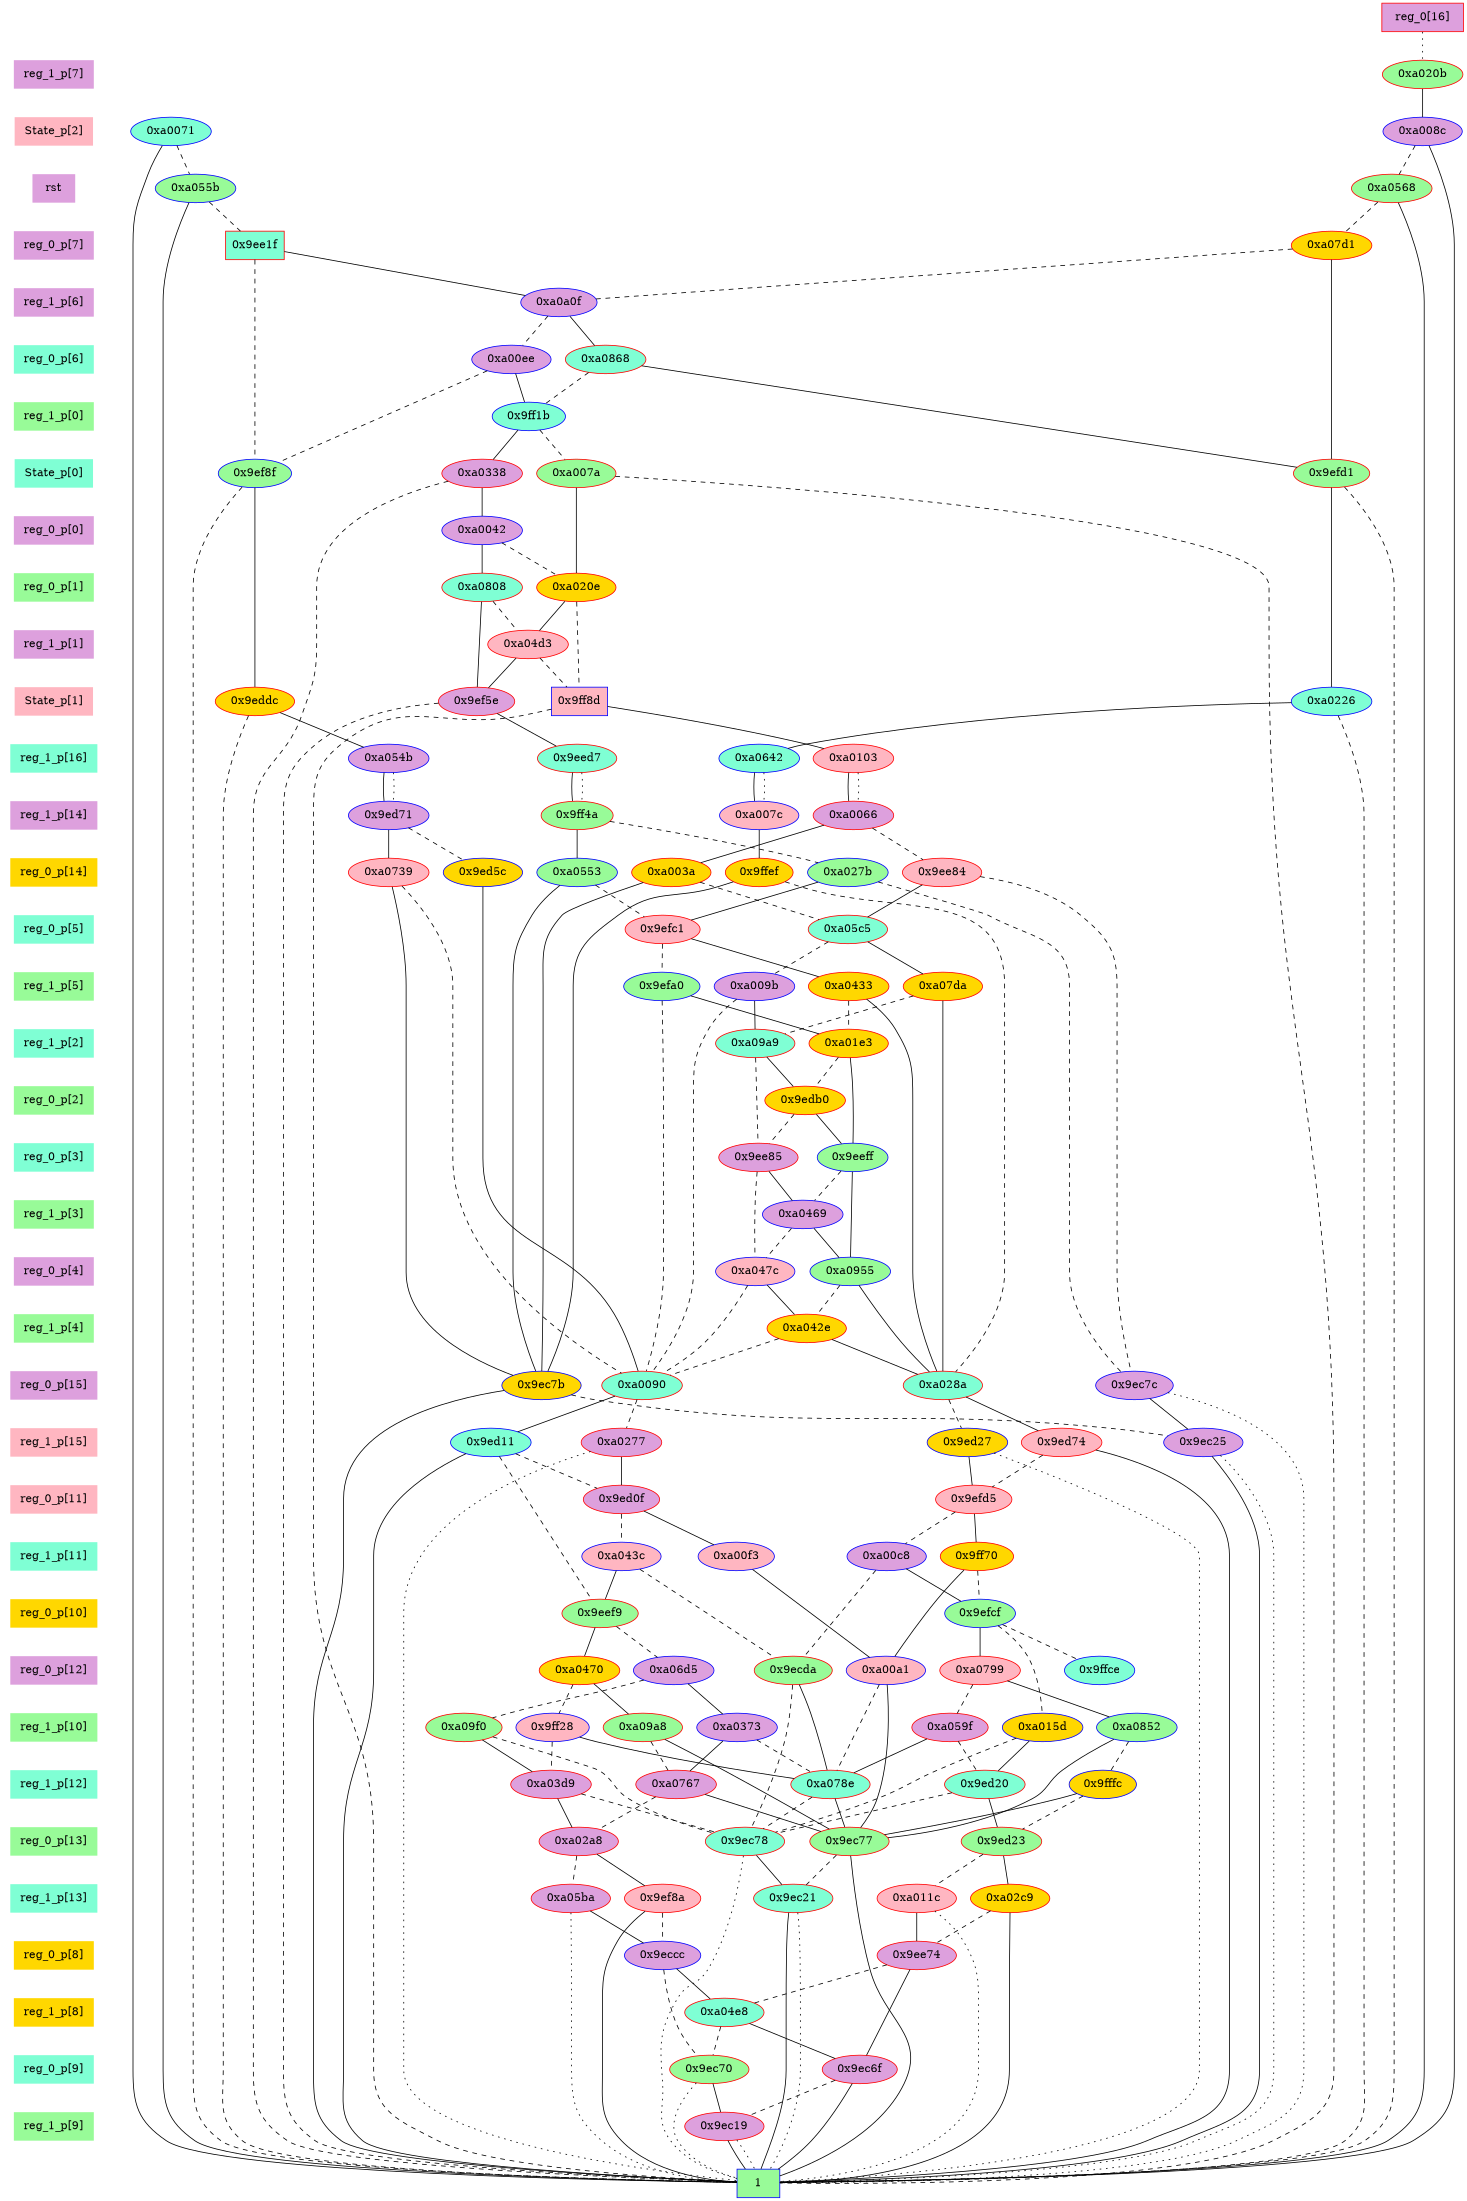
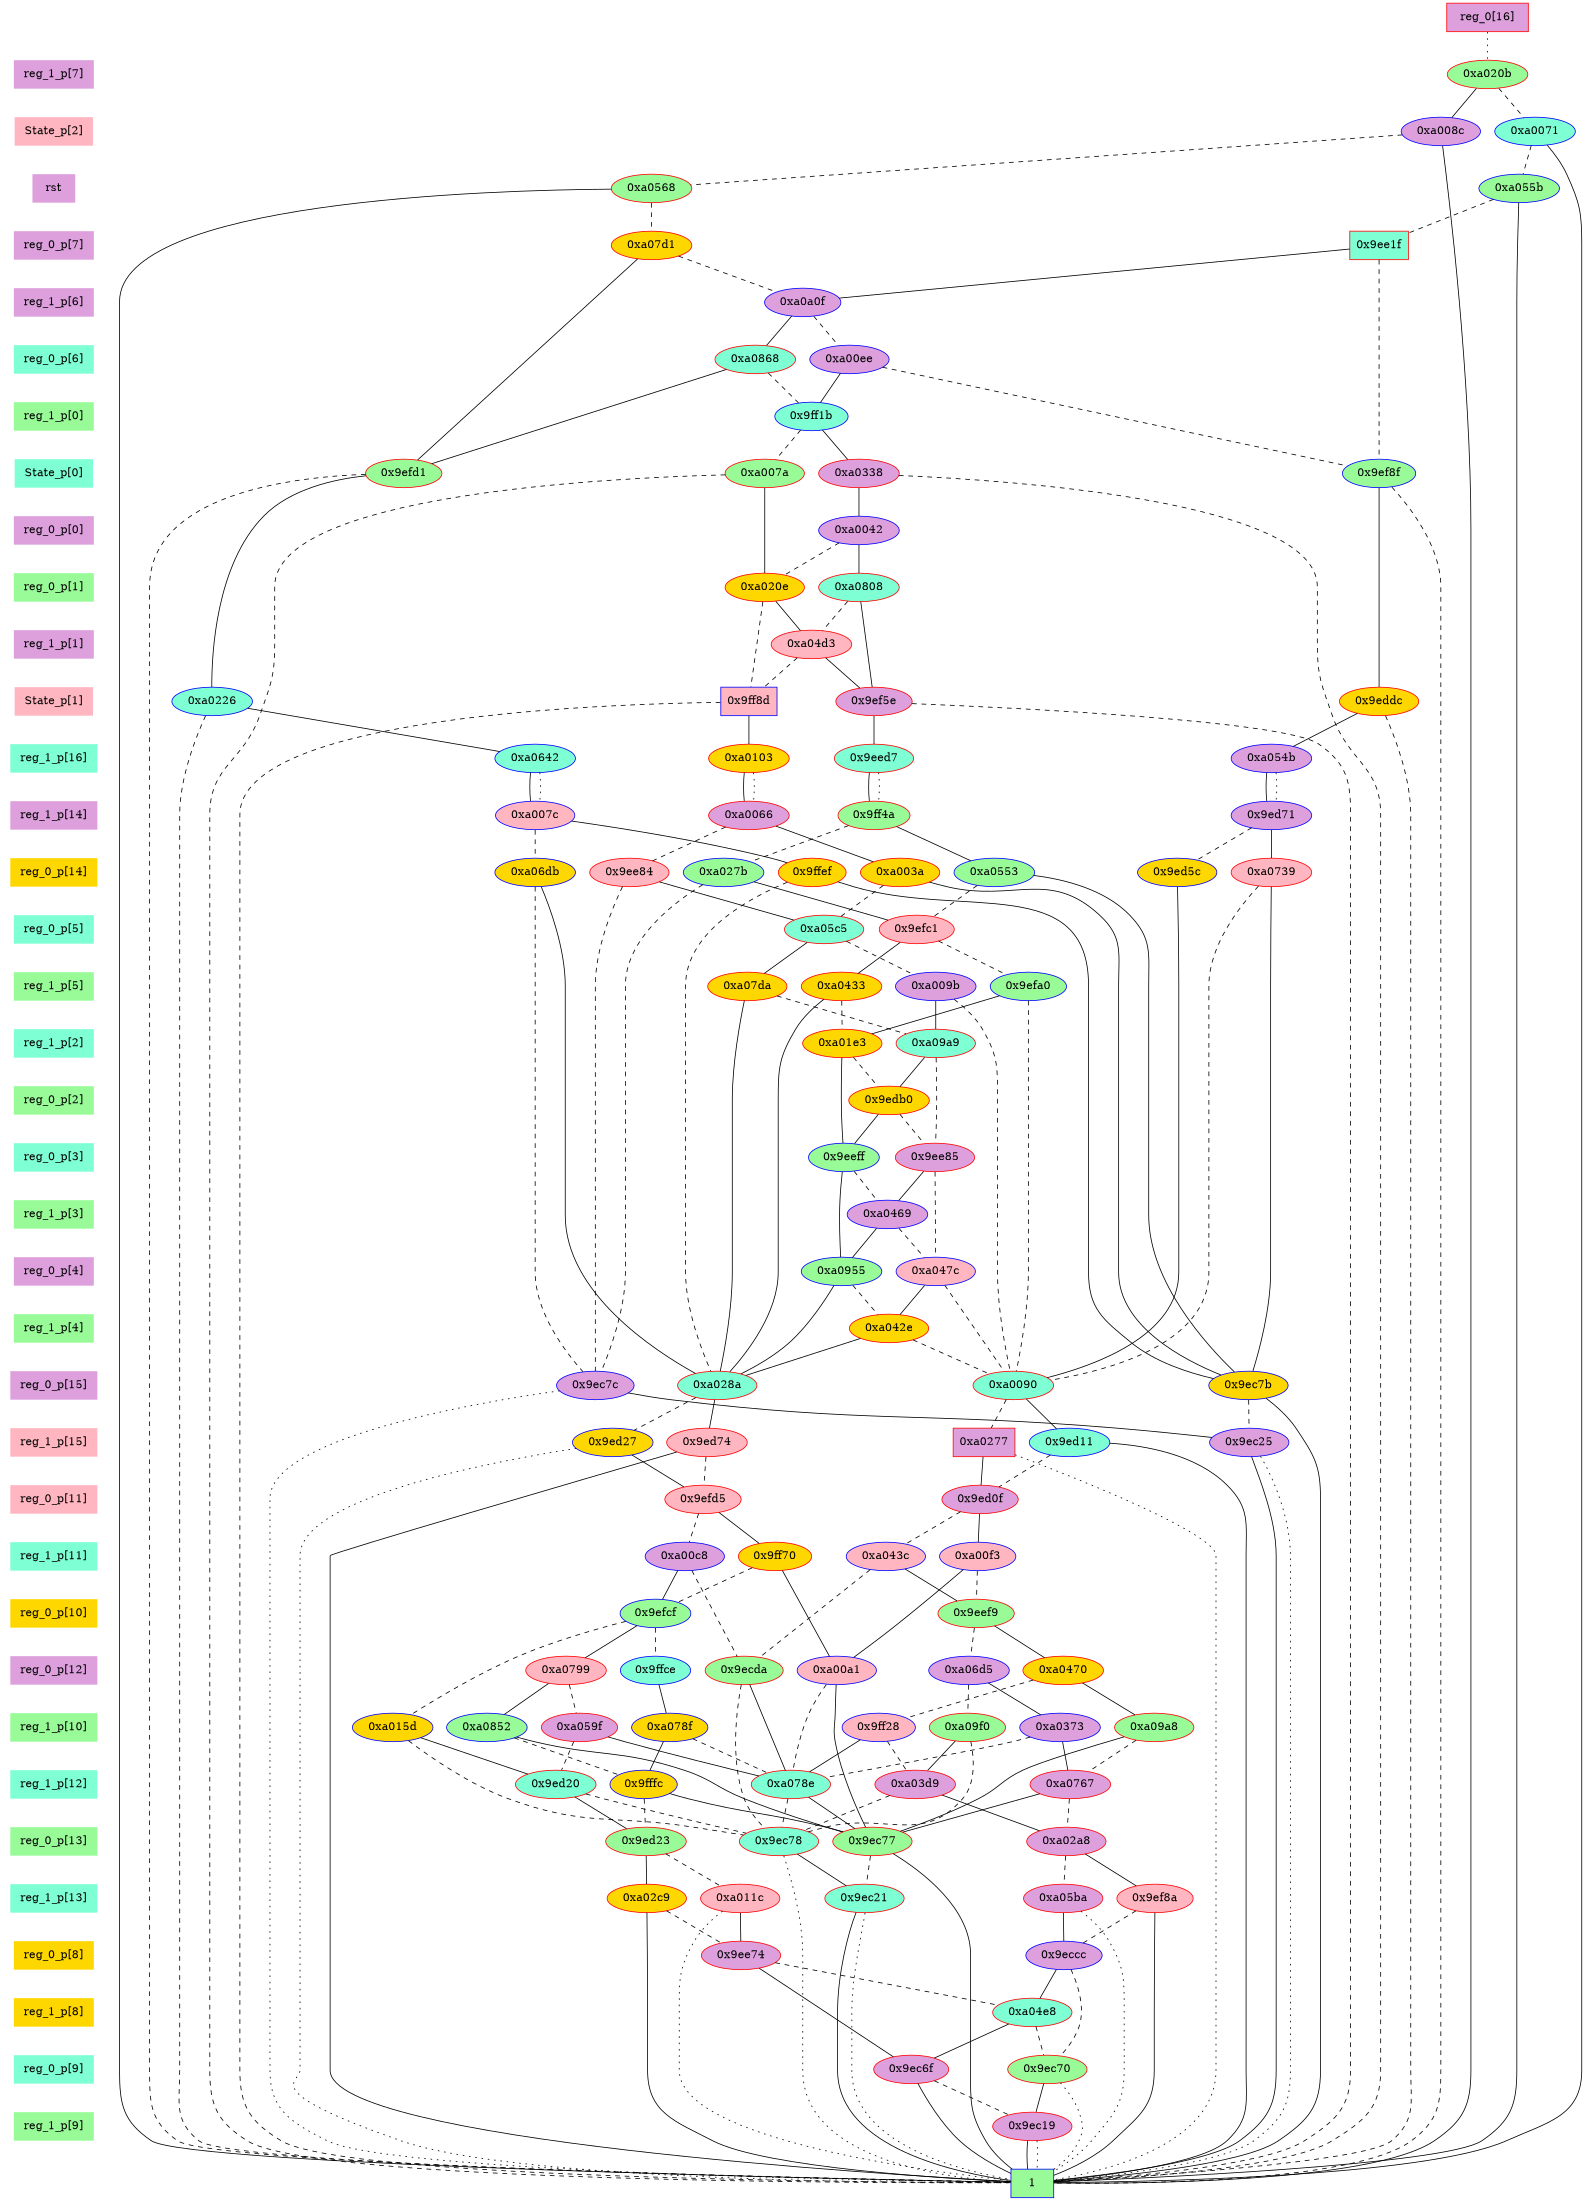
edge "0xa020b" -- "0xa0071": added
node "0xa0103": fillcolor lightpink -> gold
node "0xa06db": added
node "0xa0277": shape ellipse -> box
edge "0x9ed11" -- "0x9eef9": now "0xa00f3" -- "0x9eef9"
node "0xa078f": added
